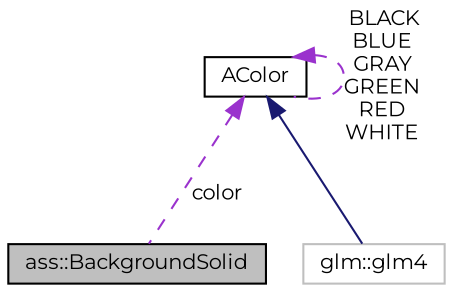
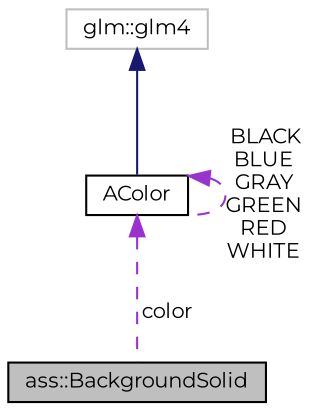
edge "glm::glm4" -> "AColor": reversed
